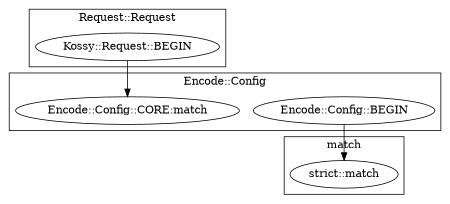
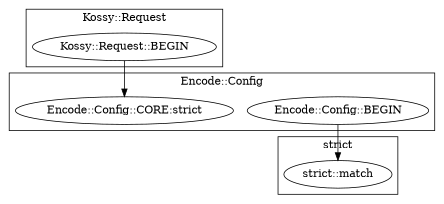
cluster "Request::Request": label "Request::Request" -> "Kossy::Request"
node "Encode::Config::CORE:match": label "Encode::Config::CORE:match" -> "Encode::Config::CORE:strict"
cluster "match": label "match" -> "strict"
